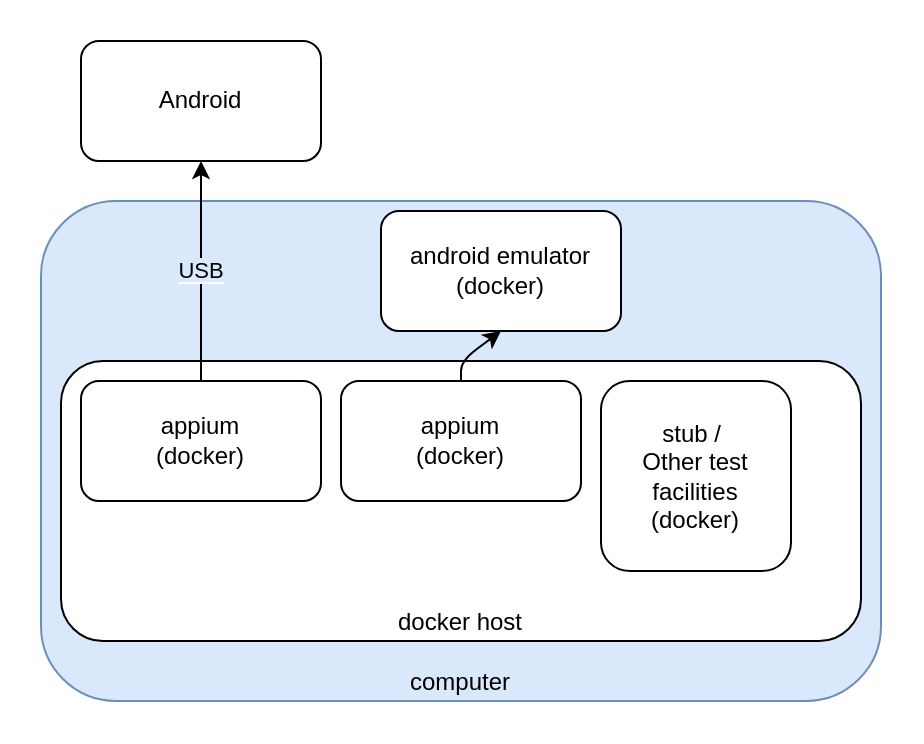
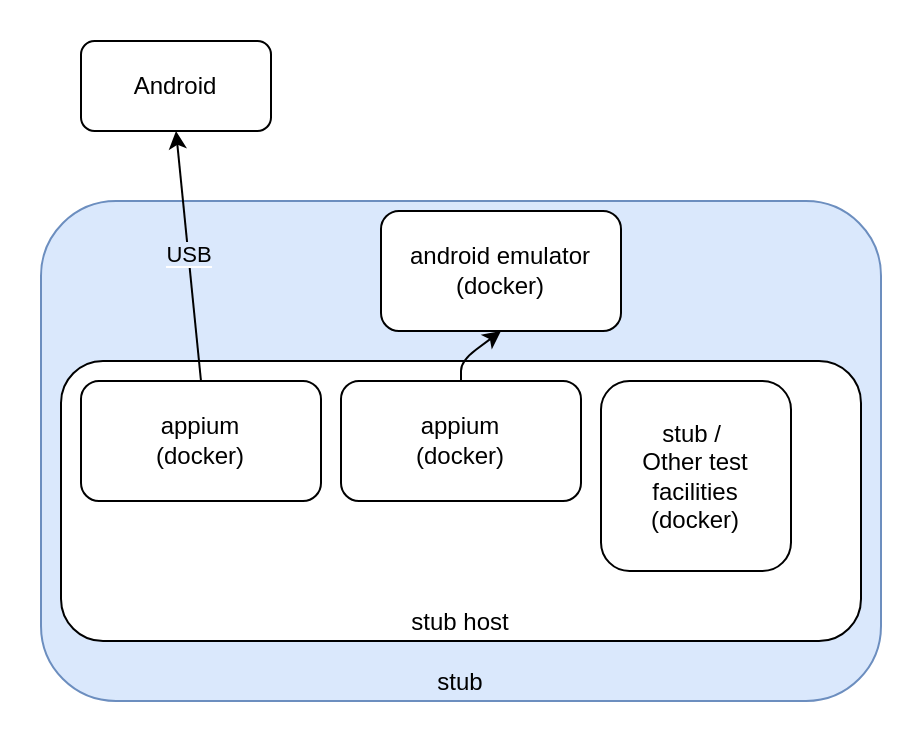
node "Android": size 240x120 -> 190x90
node "docker host": label "docker host" -> "stub host"
node "computer": label "computer" -> "stub"
